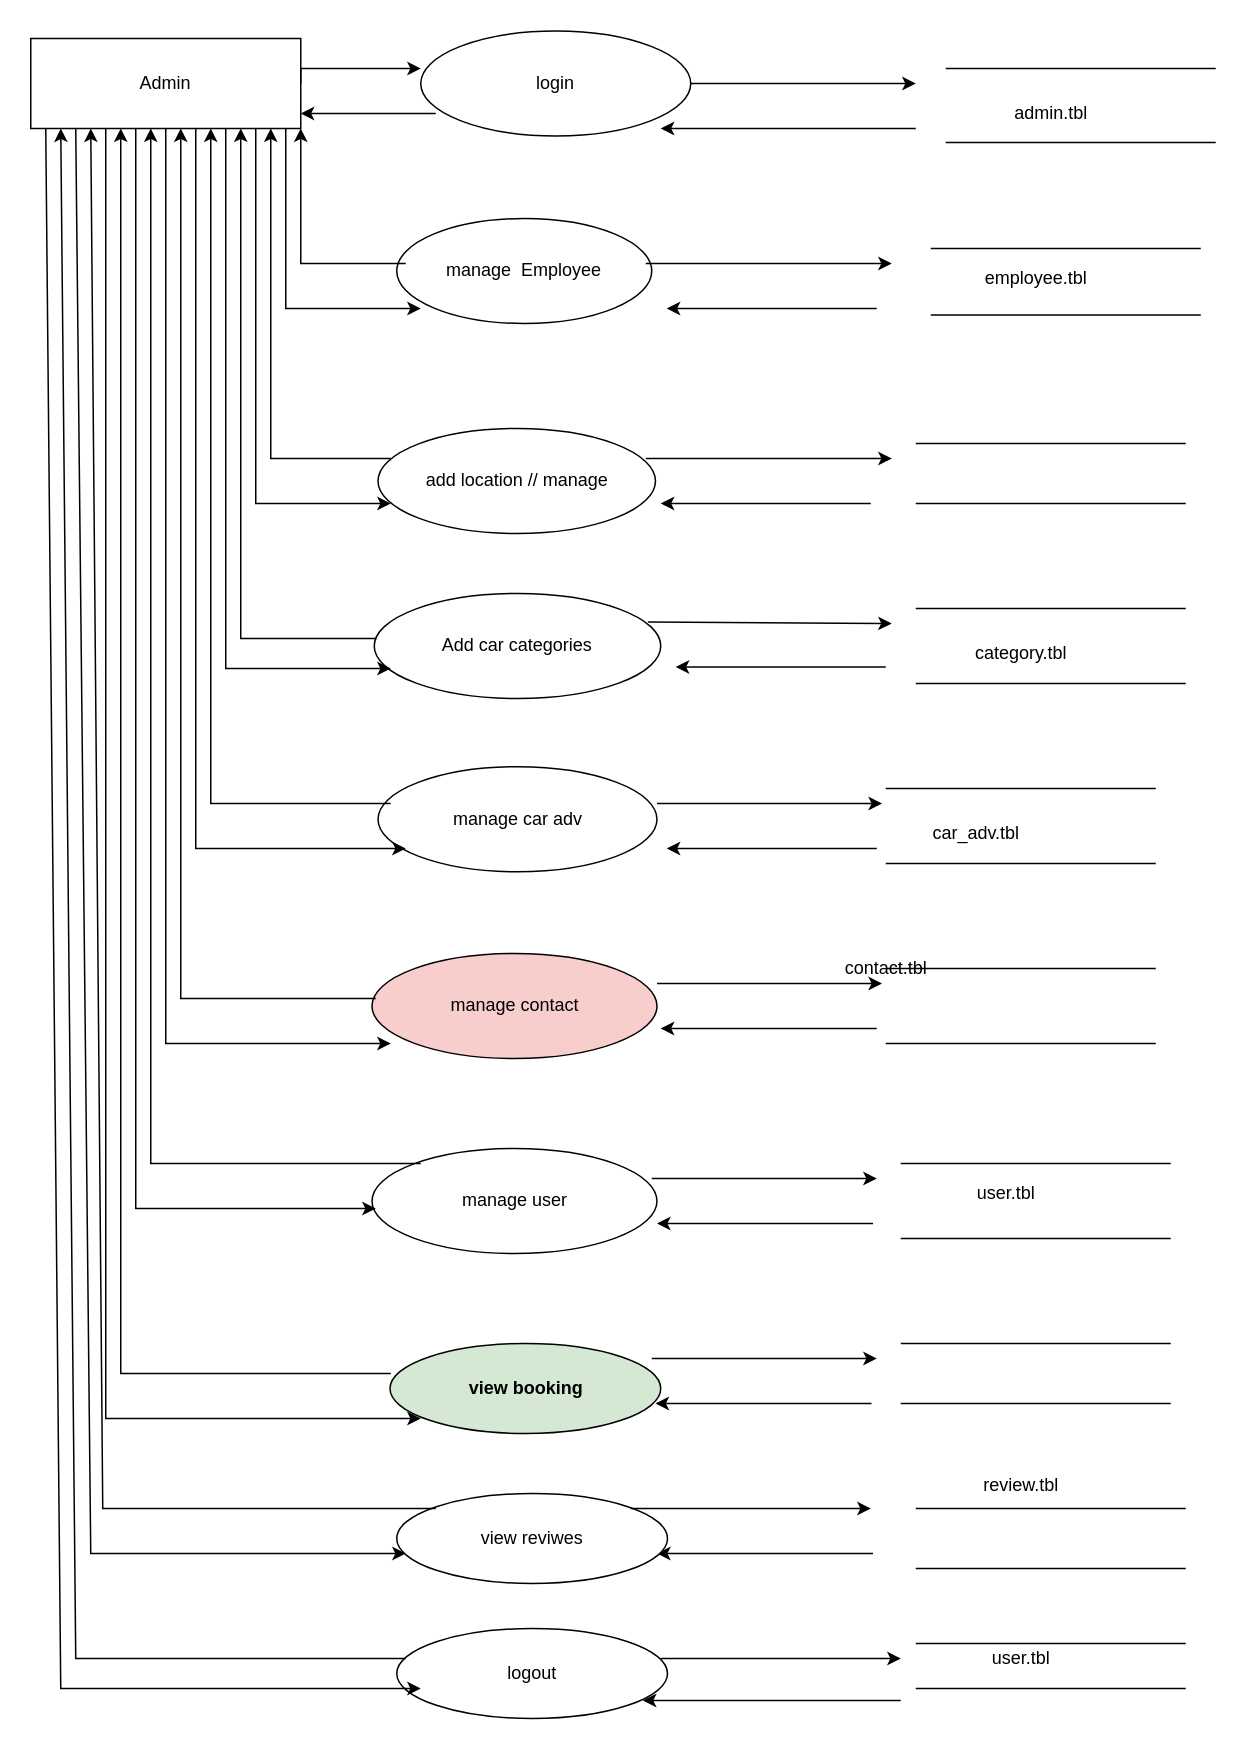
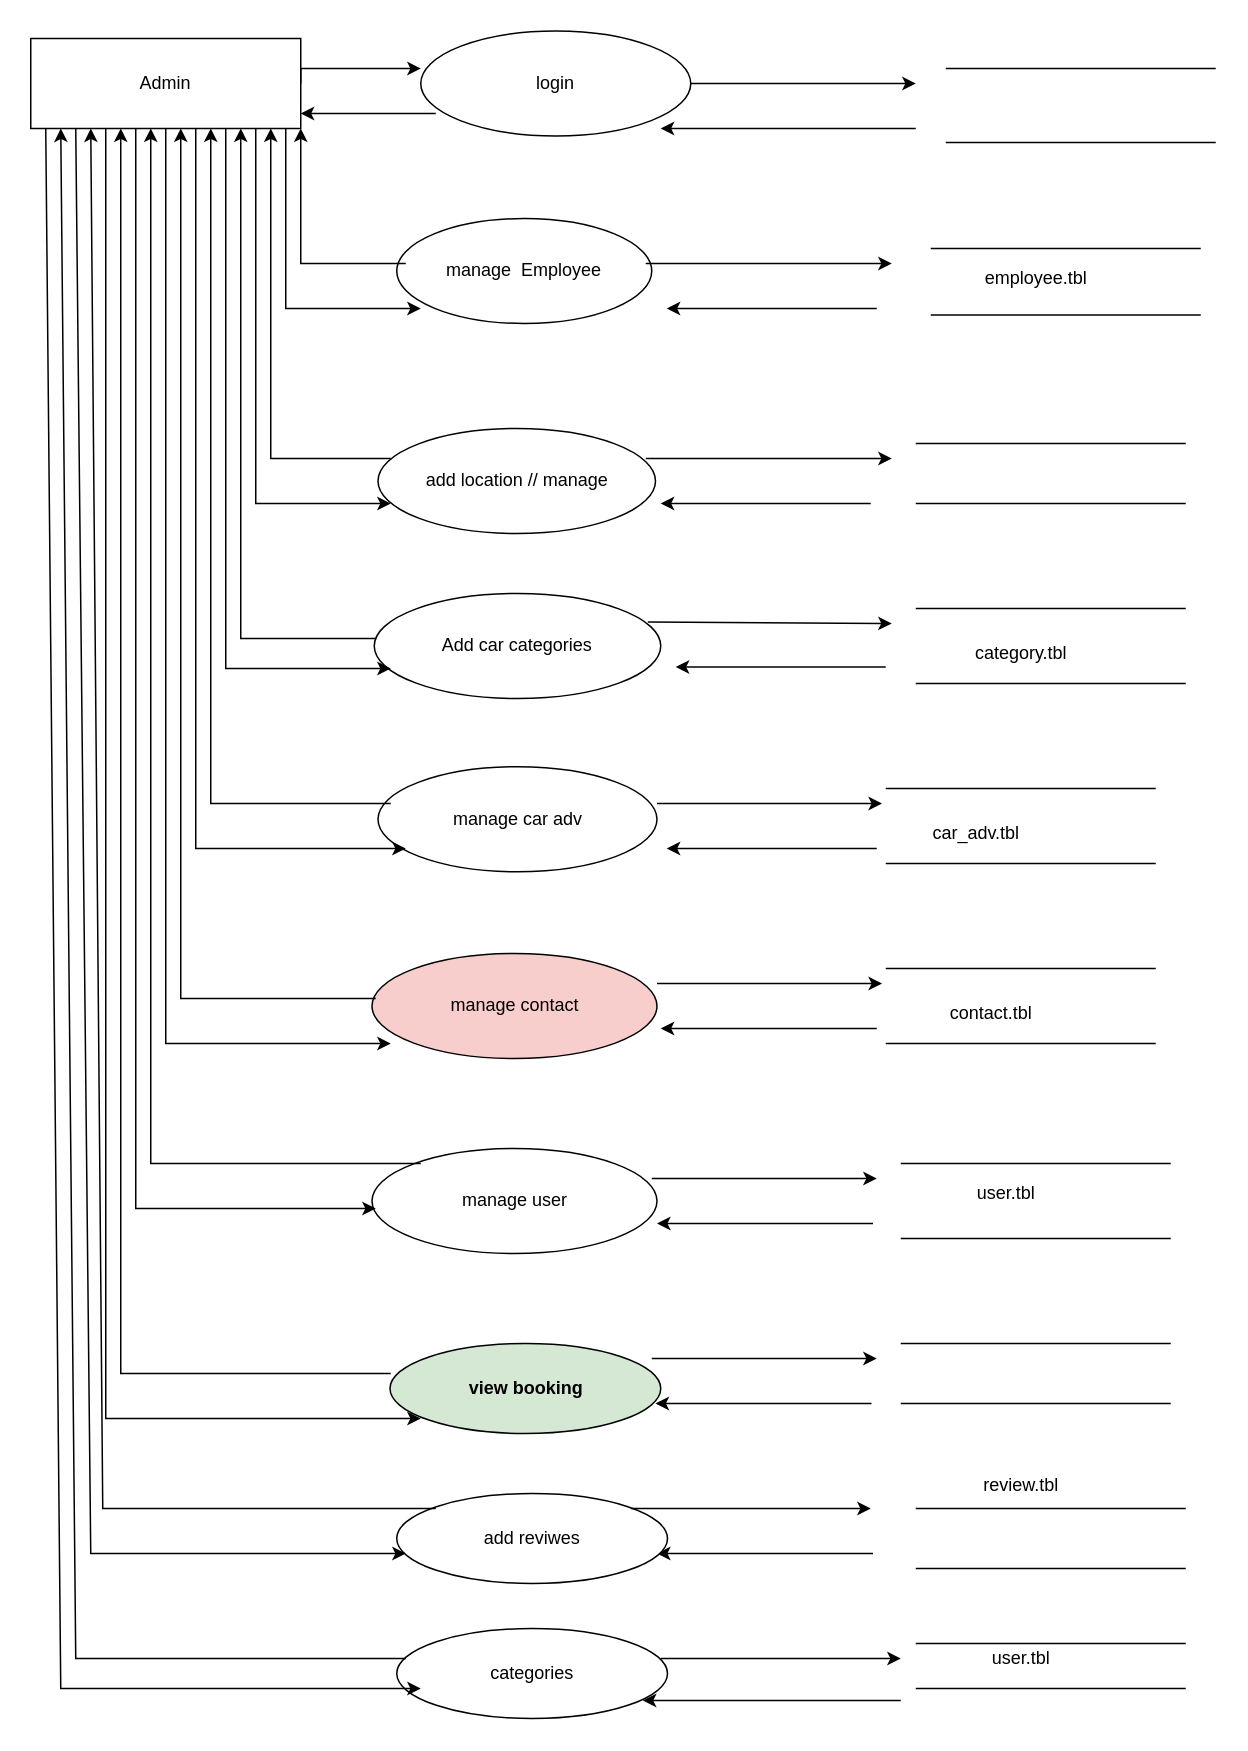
node "admin.tbl": removed
node "contact.tbl": moved (886, 968) -> (991, 1013)
node "view reviwes": label "view reviwes" -> "add reviwes"
node "logout": label "logout" -> "categories"
